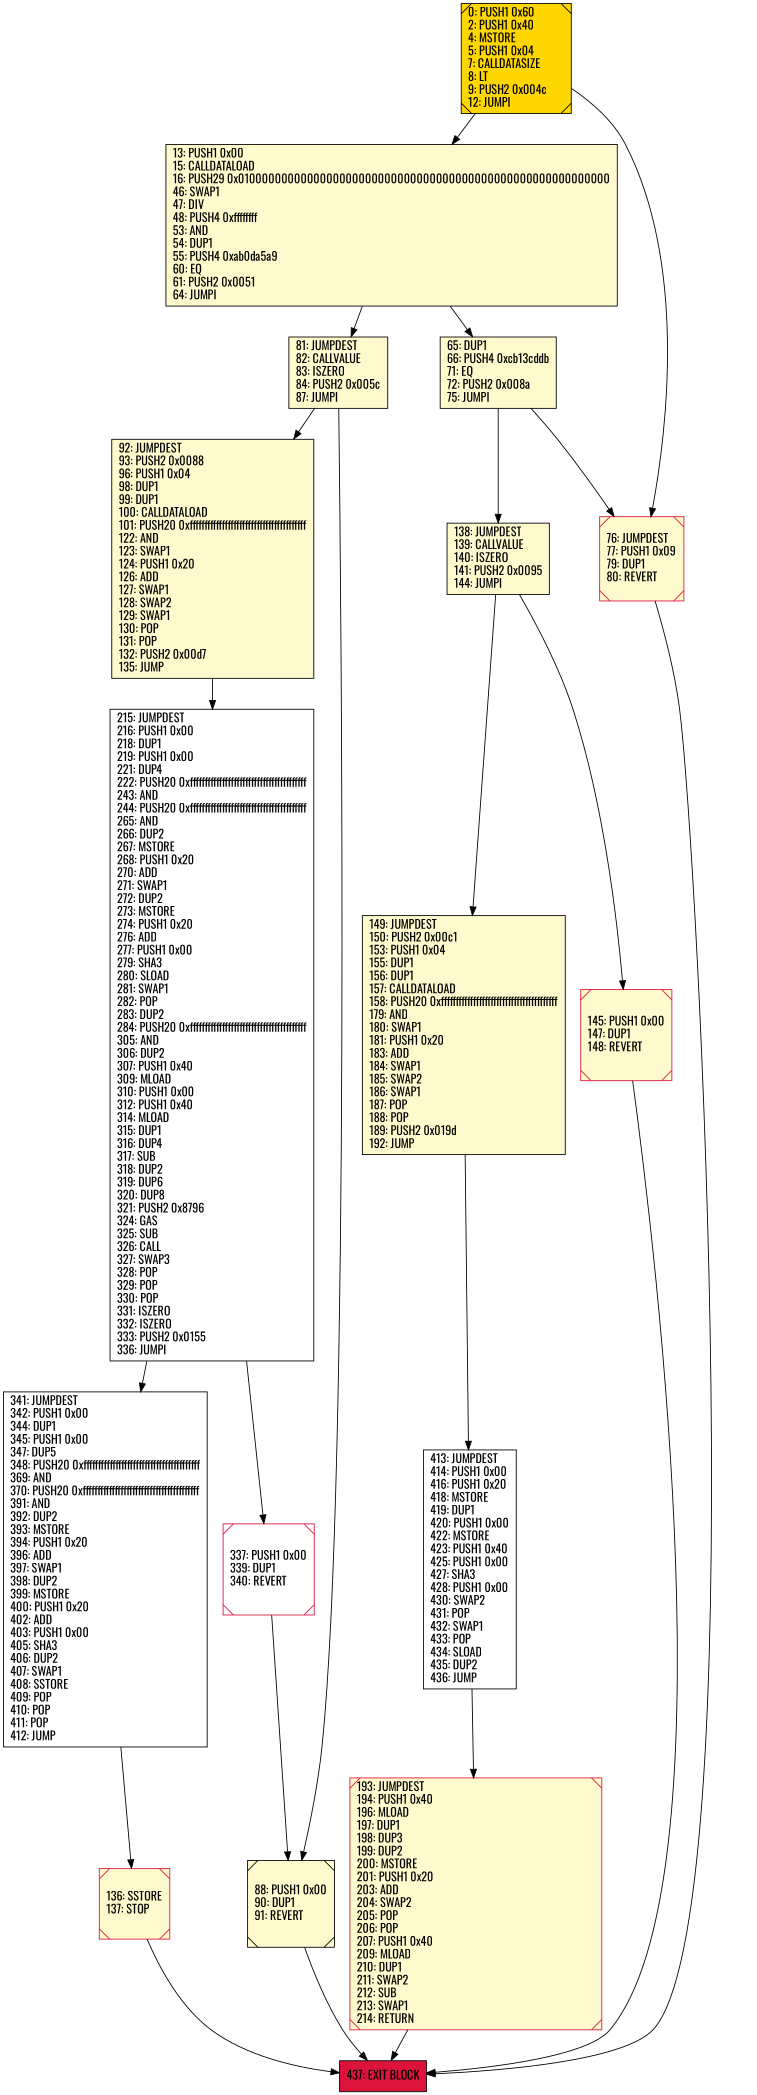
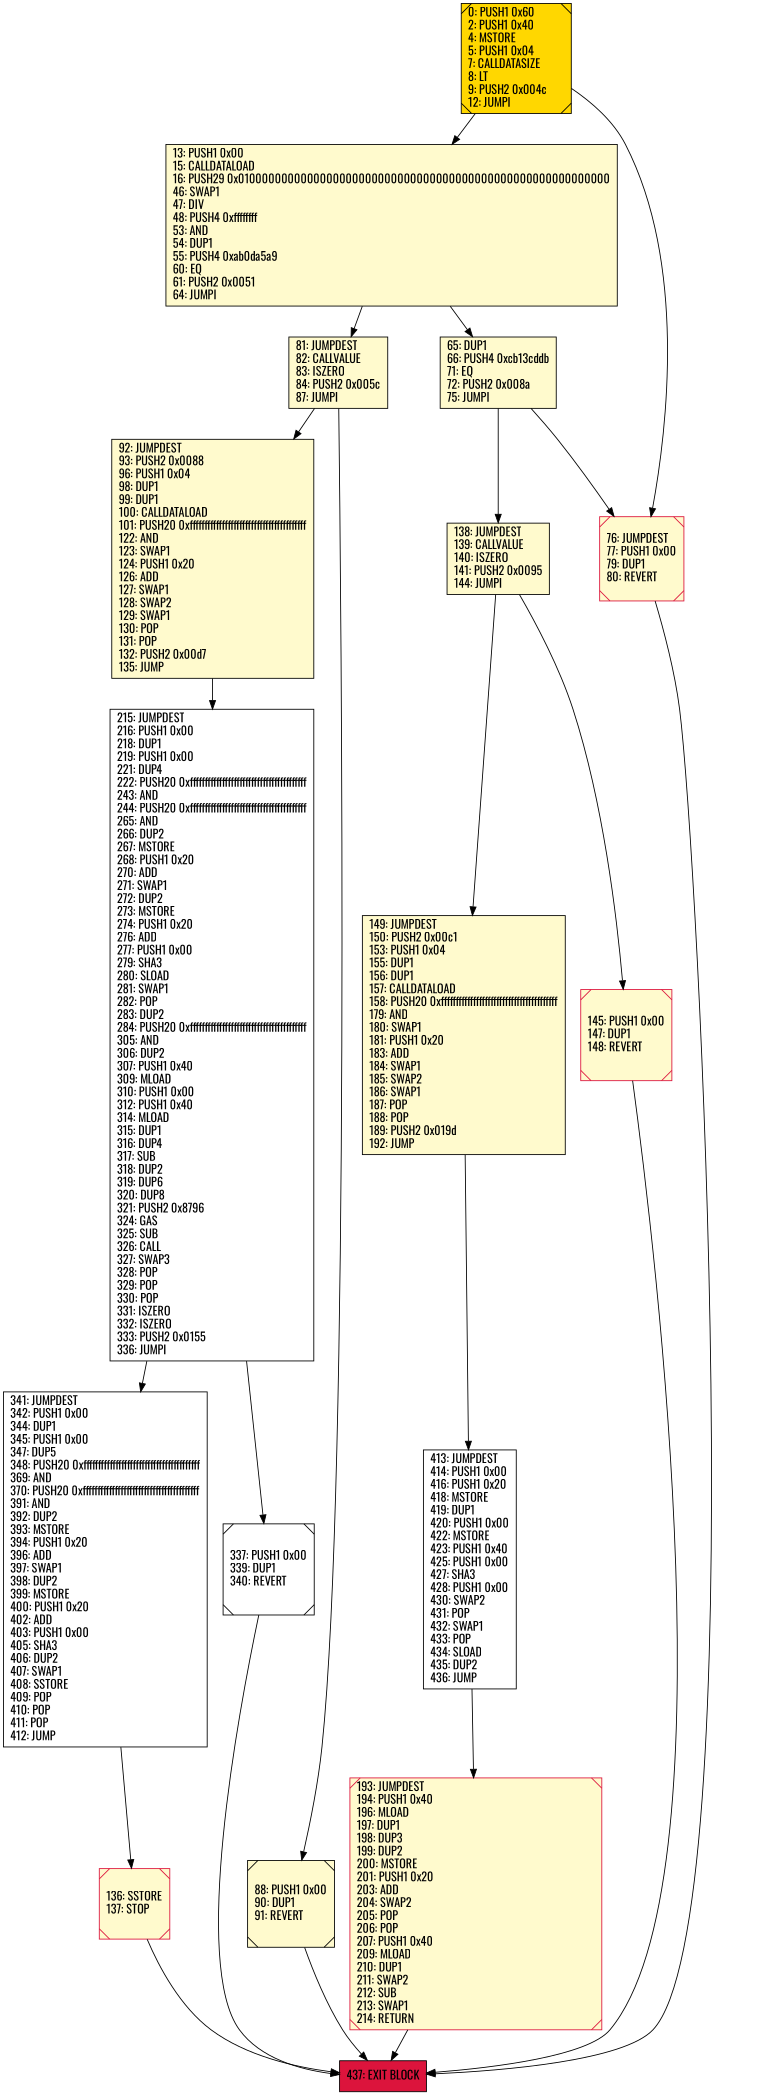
node "76: JUMPDEST 77: PUSH1 0x09 79: DUP1 80: REVERT": label "76: JUMPDEST 77: PUSH1 0x09 79: DUP1 80: REVERT" -> "76: JUMPDEST 77: PUSH1 0x00 79: DUP1 80: REVERT"
node "337: PUSH1 0x00 339: DUP1 340: REVERT": color crimson -> black
edge "337: PUSH1 0x00 339: DUP1 340: REVERT" -> "88: PUSH1 0x00 90: DUP1 91: REVERT": now "337: PUSH1 0x00 339: DUP1 340: REVERT" -> "437: EXIT BLOCK"
